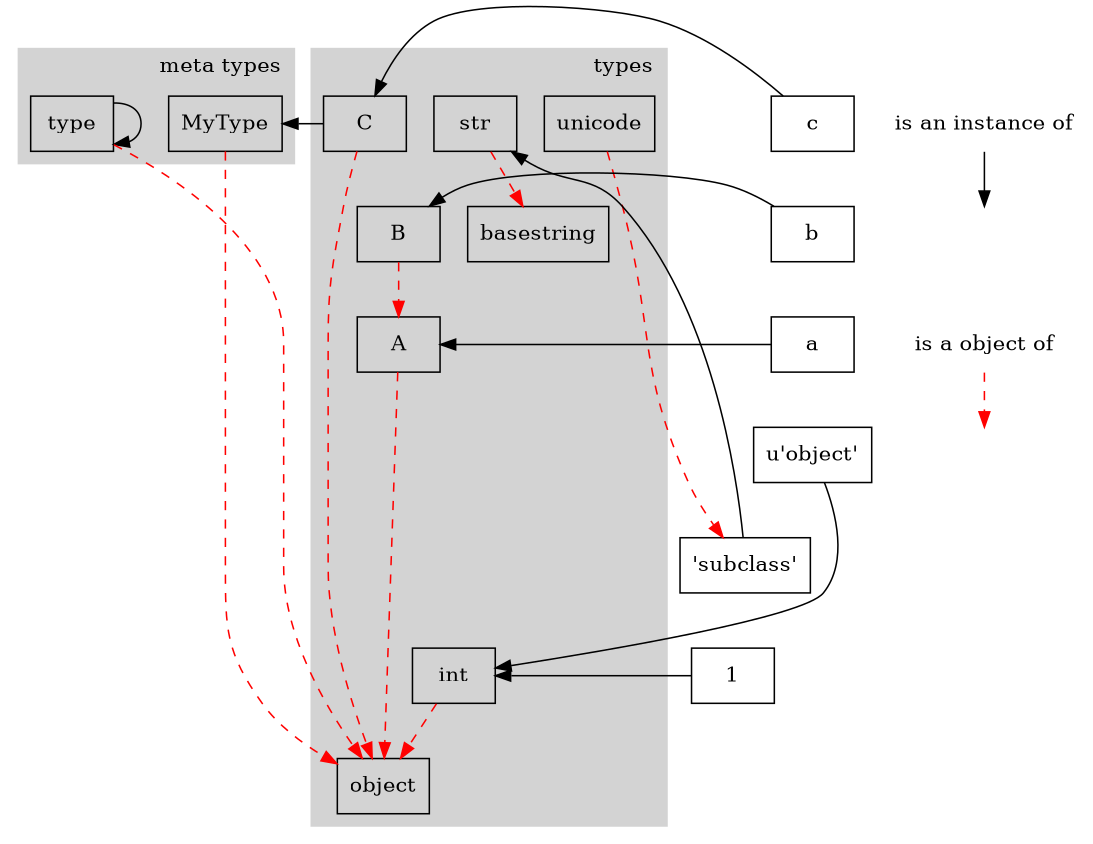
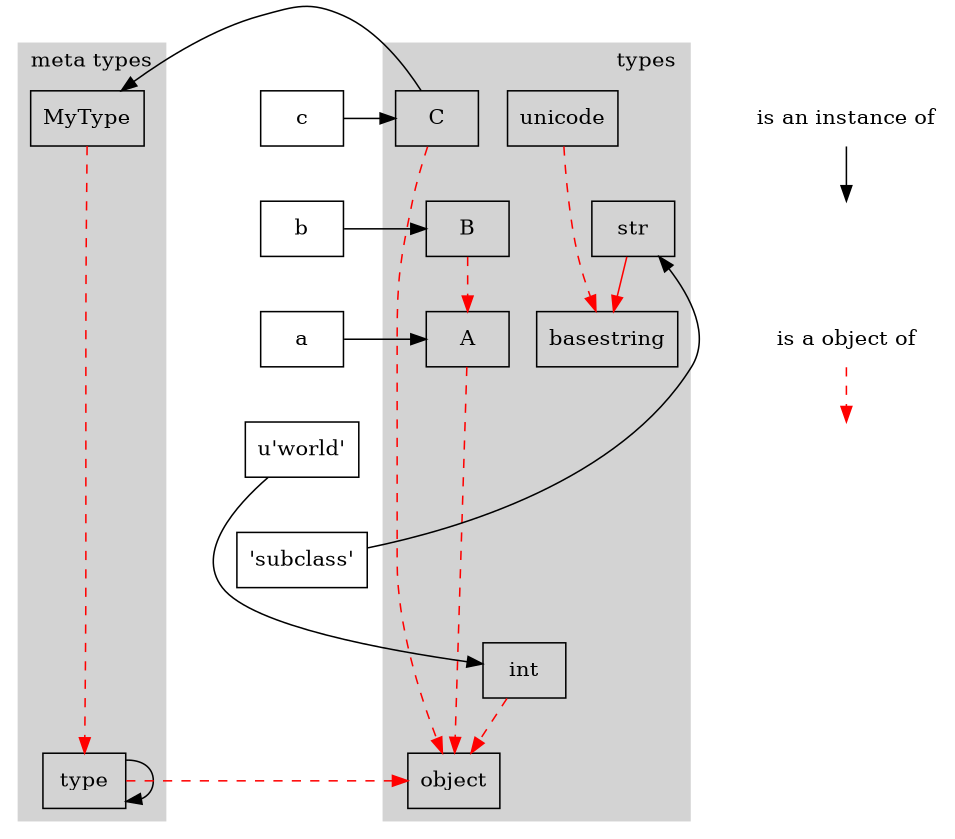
edge "str" -> "basestring": style dashed -> solid
edge "unicode" -> "'subclass'": now "unicode" -> "basestring"
node "u'object'": label "u'object'" -> "u'world'"
edge "MyType" -> "object": now "MyType" -> "type"
node "1": removed
